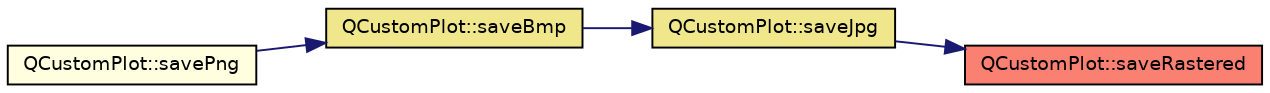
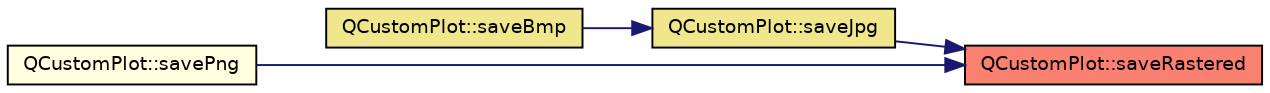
edge "QCustomPlot::savePng" -> "QCustomPlot::saveBmp": now "QCustomPlot::savePng" -> "QCustomPlot::saveRastered"
